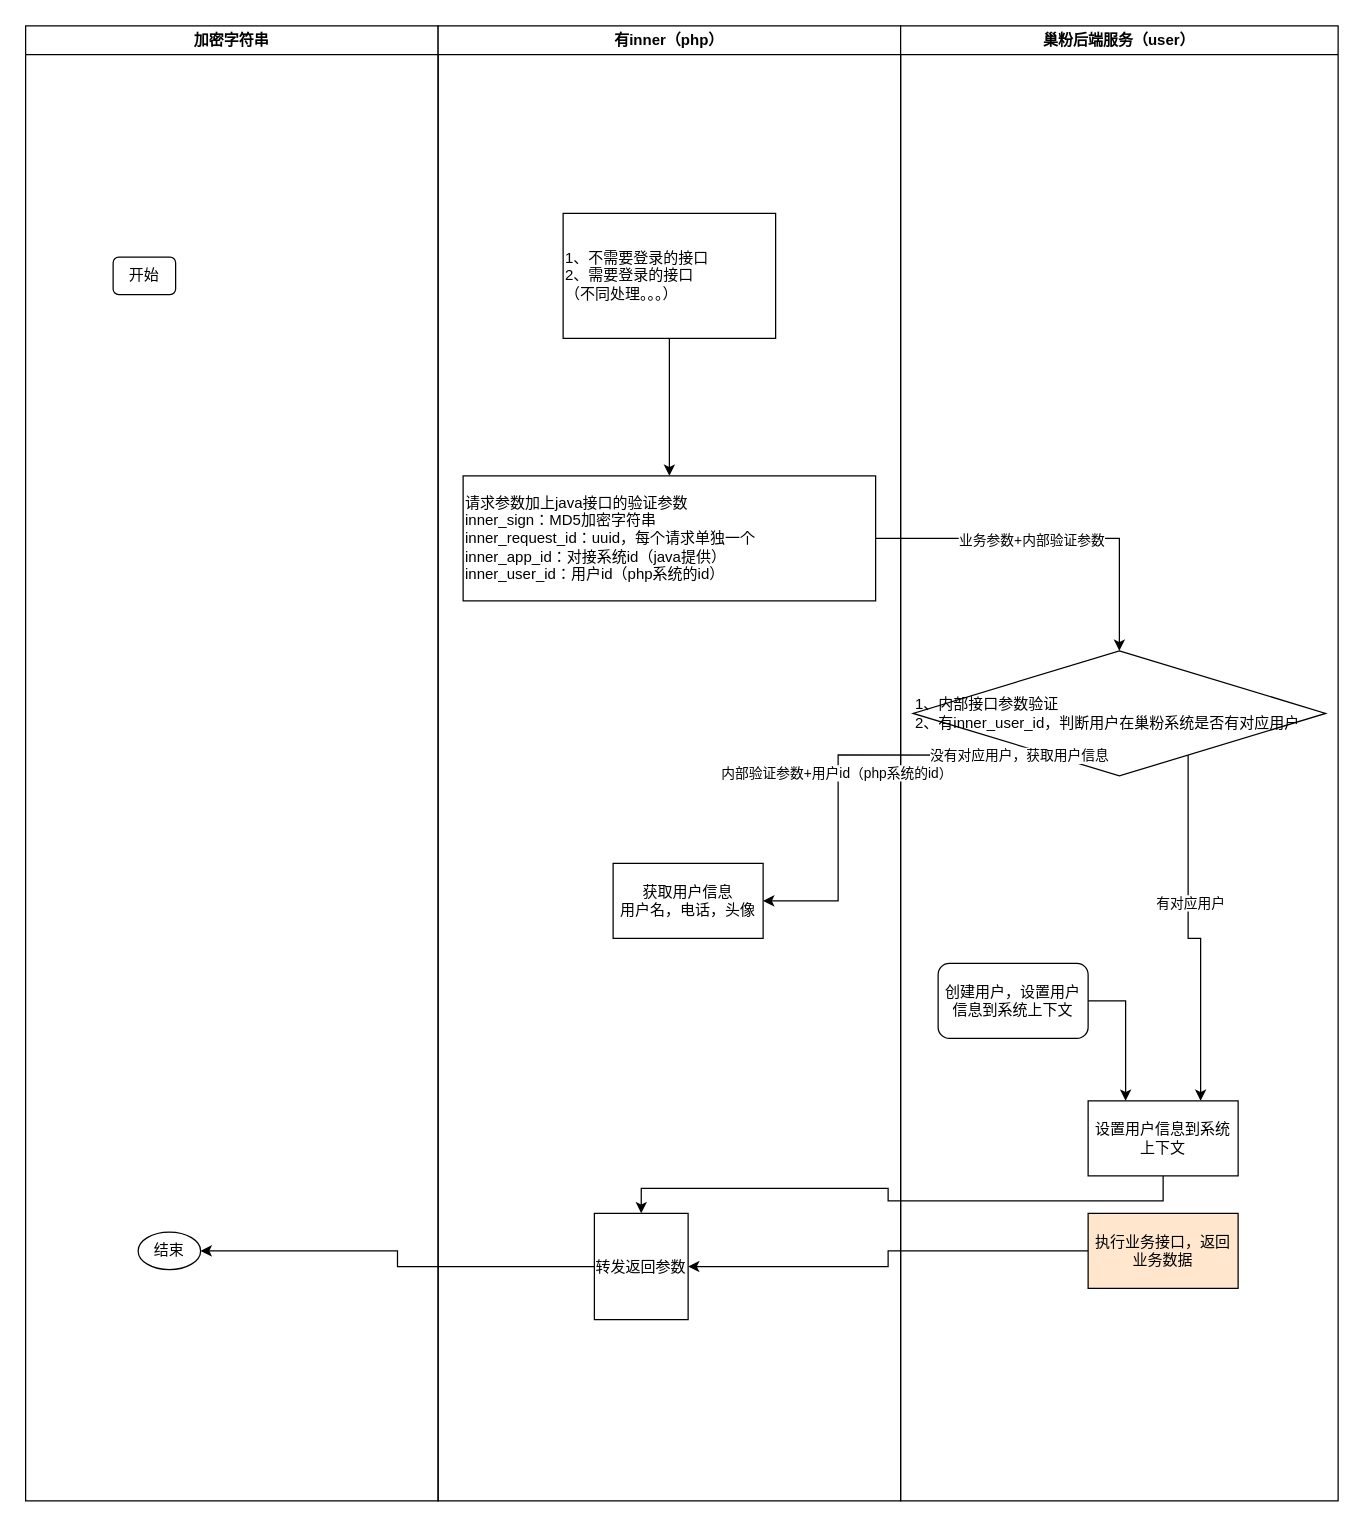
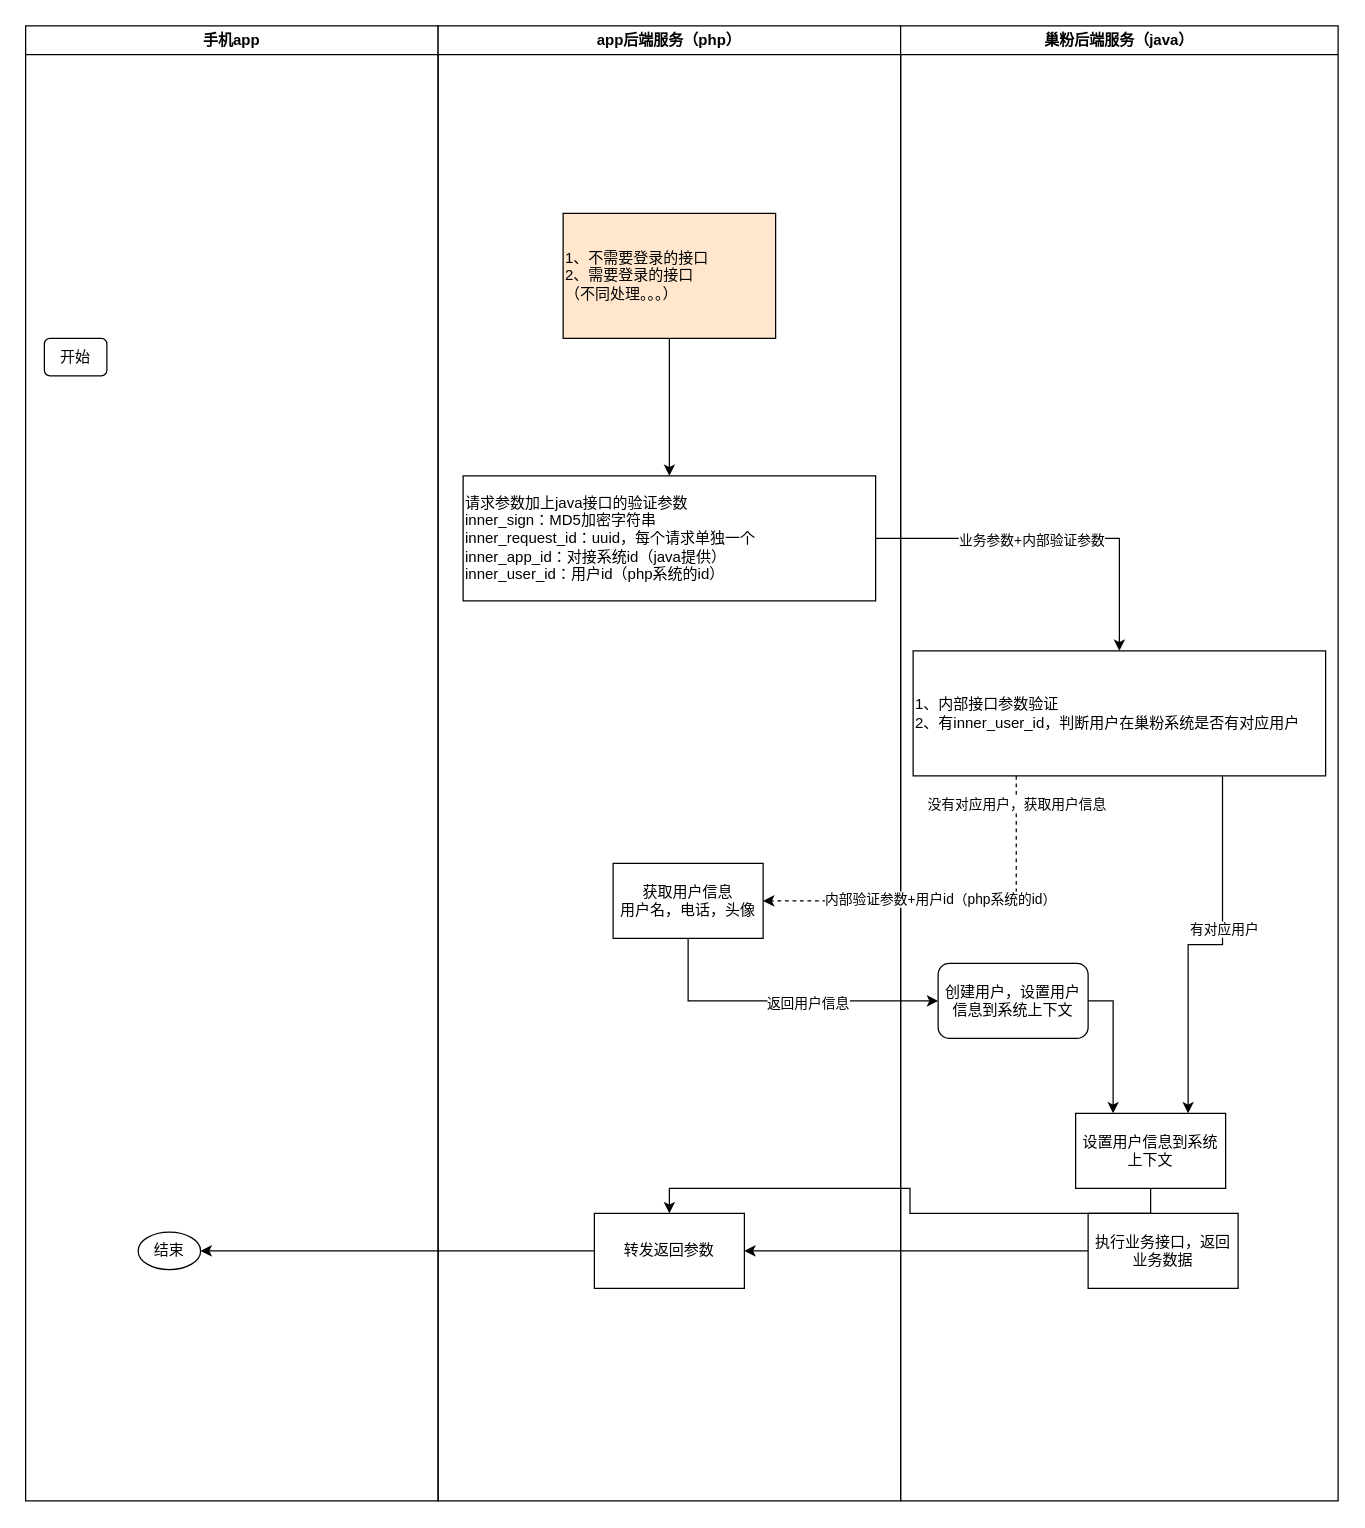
node "加密字符串": label "加密字符串" -> "手机app"
node "有inner（php）": label "有inner（php）" -> "app后端服务（php）"
node "巢粉后端服务（user）": label "巢粉后端服务（user）" -> "巢粉后端服务（java）"
node "开始": moved (144, 276) -> (76, 357)
node "1、不需要登录的接口 2、需要登录的接口 （不同处理。。。）": fillcolor #ffffff -> #ffe6cc
node "1、内部接口参数验证 2、有inner_user_id，判断用户在巢粉系统是否有对应用户": shape diamond -> rectangle
edge "1、内部接口参数验证 2、有inner_user_id，判断用户在巢粉系统是否有对应用户" -> "获取用户信息 用户名，电话，头像": style solid -> dashed
edge "获取用户信息 用户名，电话，头像" -> "创建用户，设置用户信息到系统上下文": added, label "返回用户信息"
node "设置用户信息到系统上下文": moved (1163, 1138) -> (1151, 1151)
node "执行业务接口，返回业务数据": fillcolor #ffe6cc -> #ffffff
node "转发返回参数": size 94x106 -> 150x75
